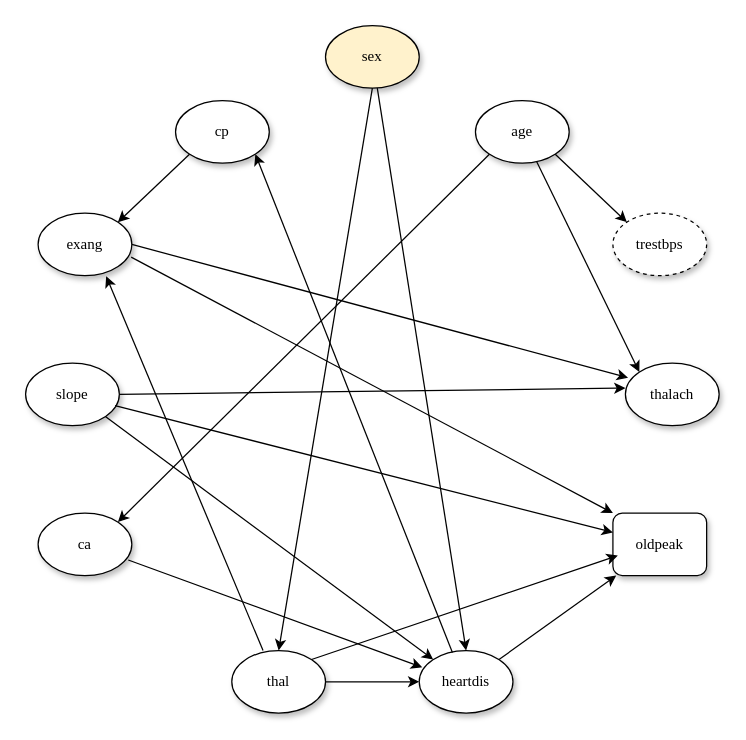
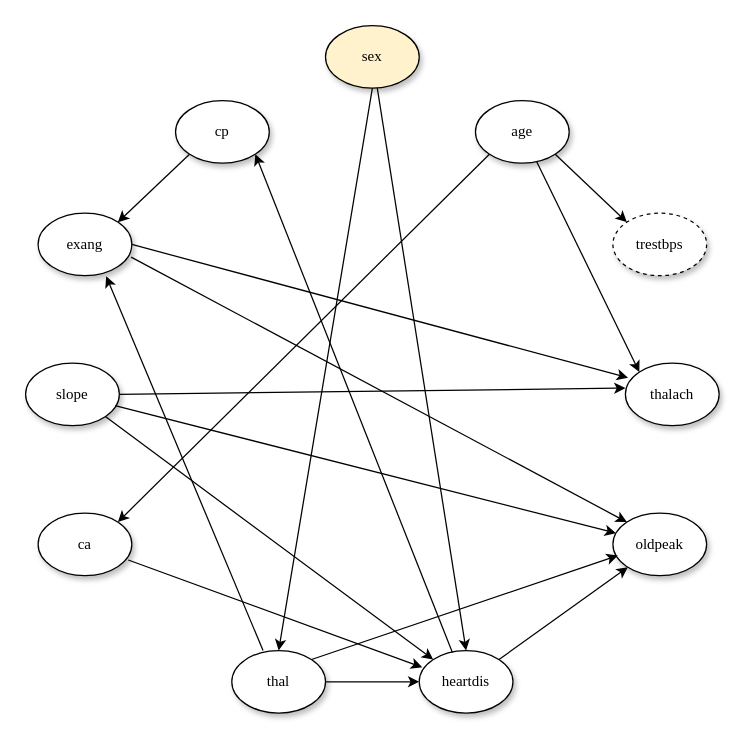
node "oldpeak": shape rounded rectangle -> ellipse
